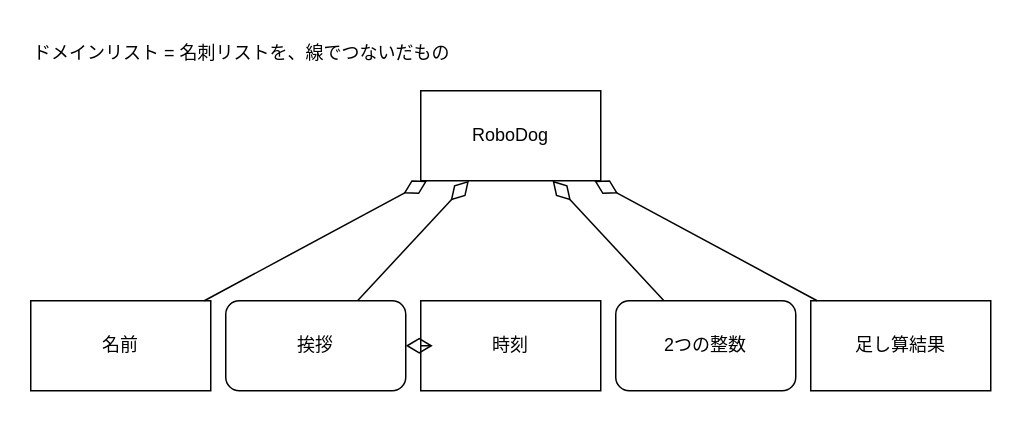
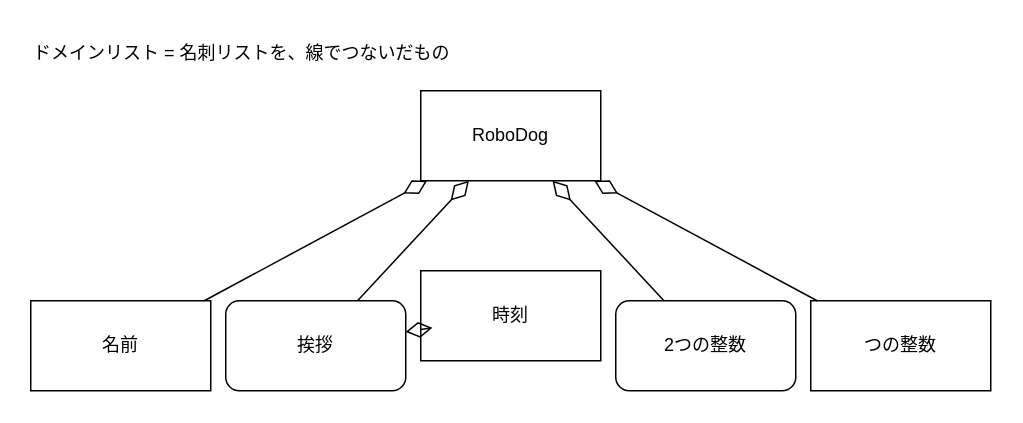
node "時刻": moved (511, 346) -> (511, 316)
node "足し算結果": label "足し算結果" -> "つの整数"
